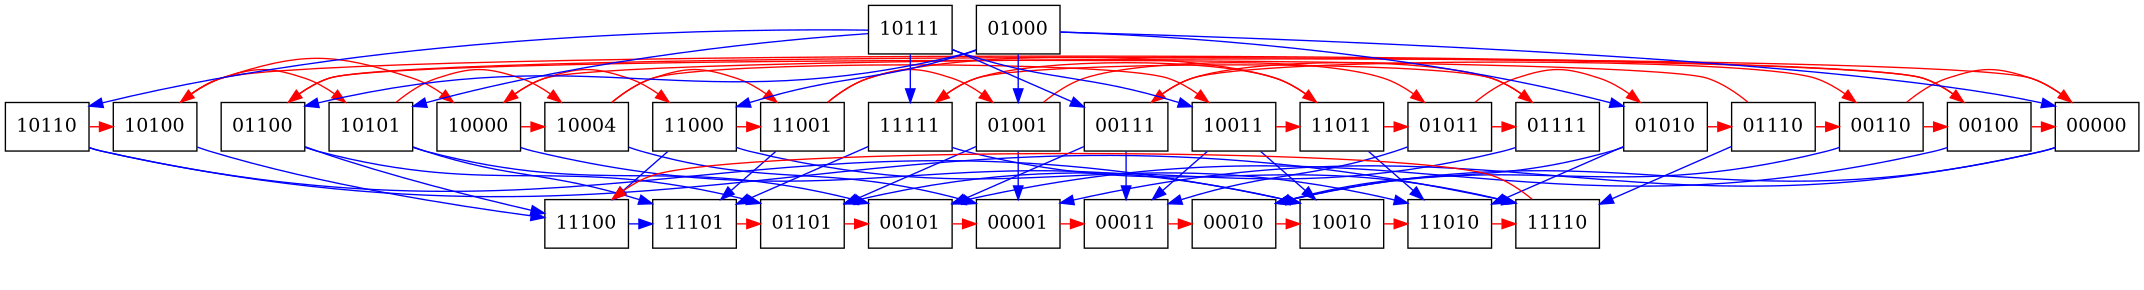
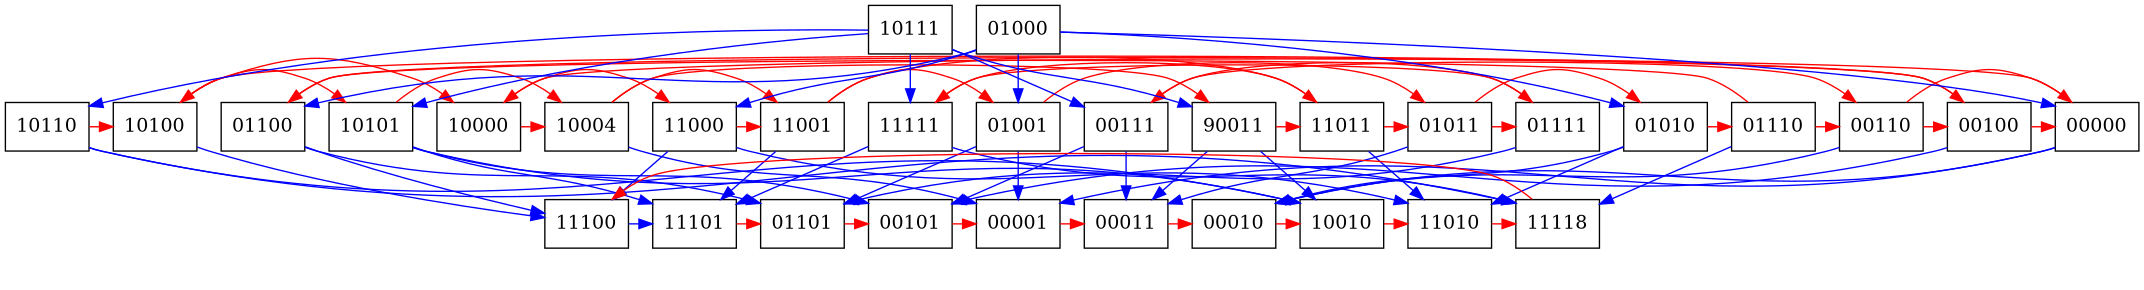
node "10011": label "10011" -> "90011"
edge "10000" -> "10010": now "10101" -> "10010"
node "11110": label "11110" -> "11118"
